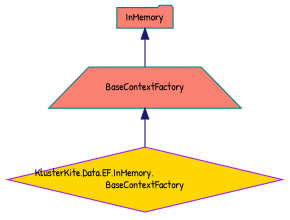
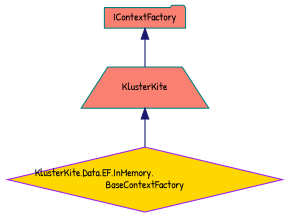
node "InMemory": label "InMemory" -> "IContextFactory"
node "BaseContextFactory": label "BaseContextFactory" -> "KlusterKite"
